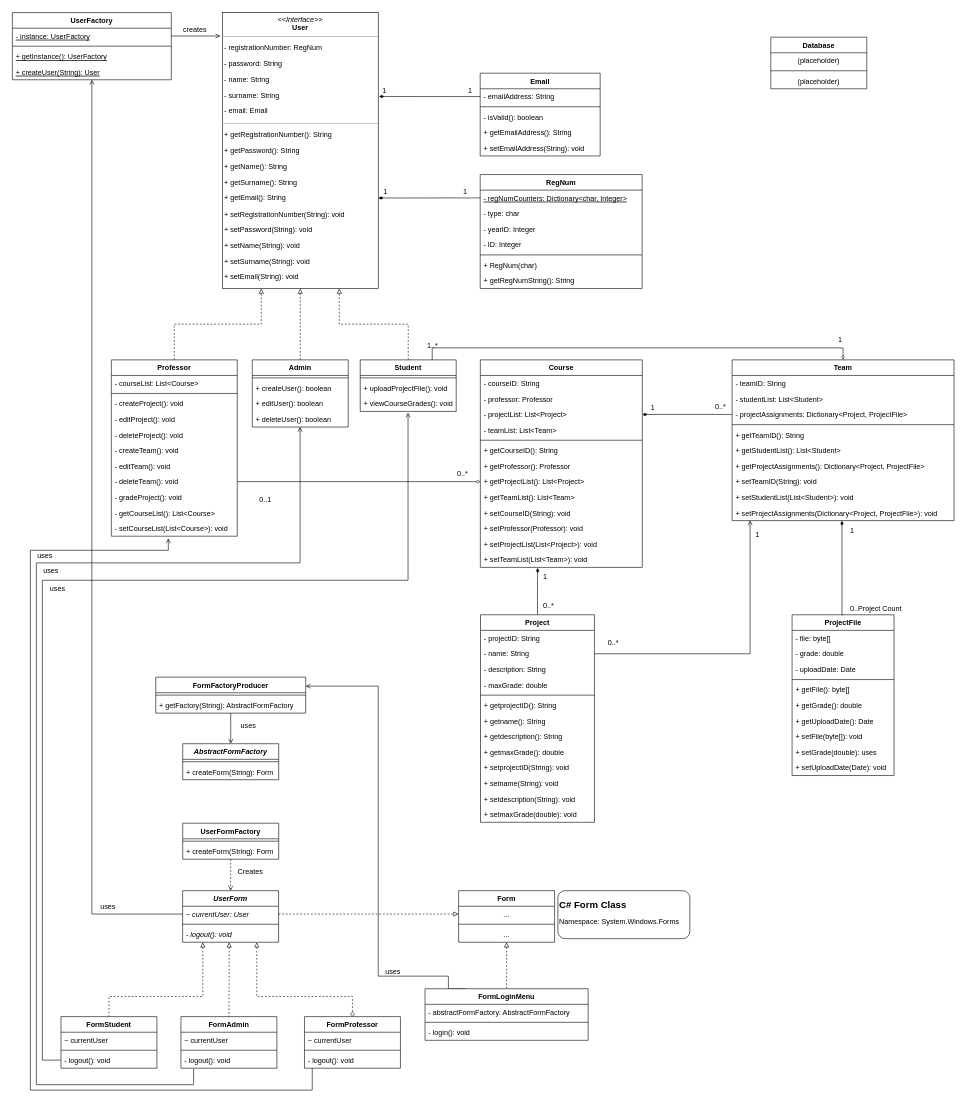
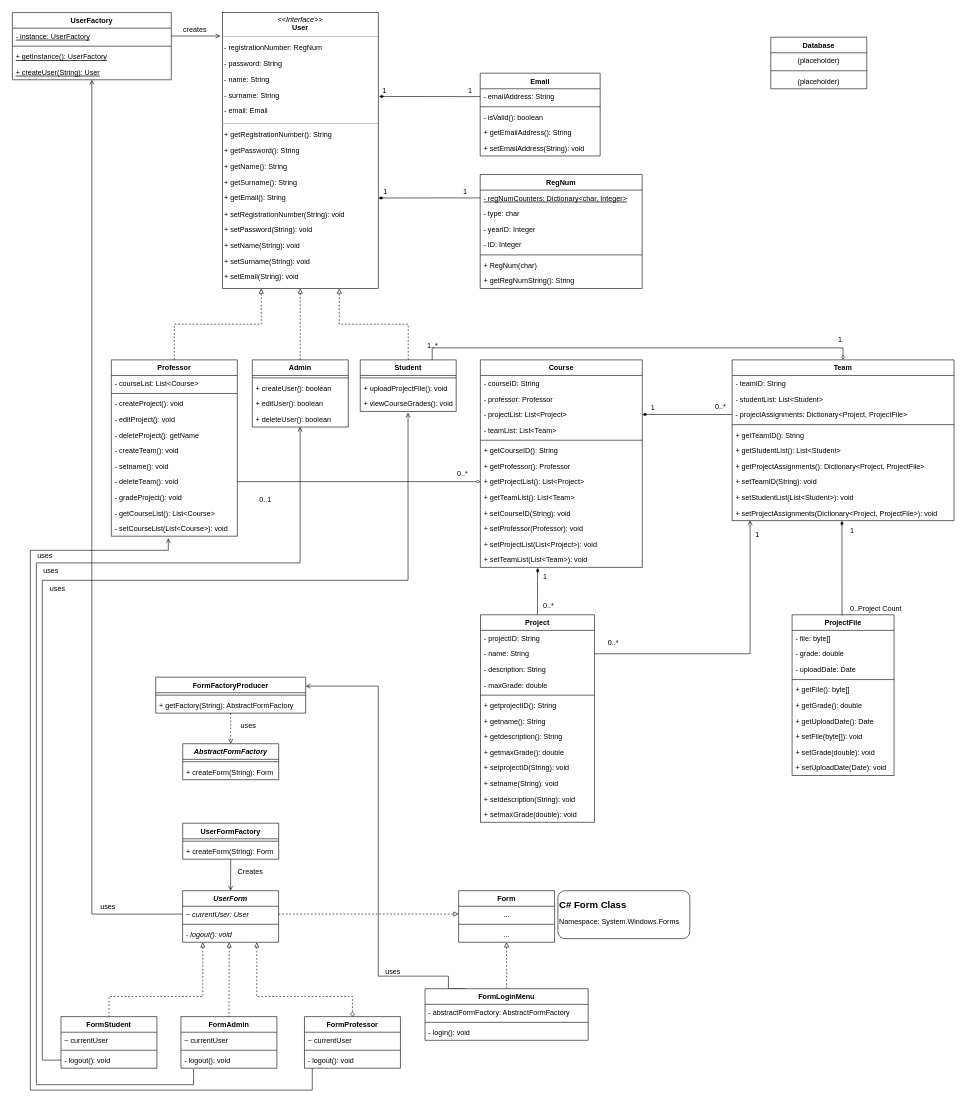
node "- deleteProject(): void": label "- deleteProject(): void" -> "- deleteProject(): getName"
node "- editTeam(): void": label "- editTeam(): void" -> "- setname(): void"
edge "FormFactoryProducer" -> "AbstractFormFactory": style solid -> dashed
node "+ setGrade(double): uses": label "+ setGrade(double): uses" -> "+ setGrade(double): void"
edge "UserFormFactory" -> "UserForm": style dashed -> solid
